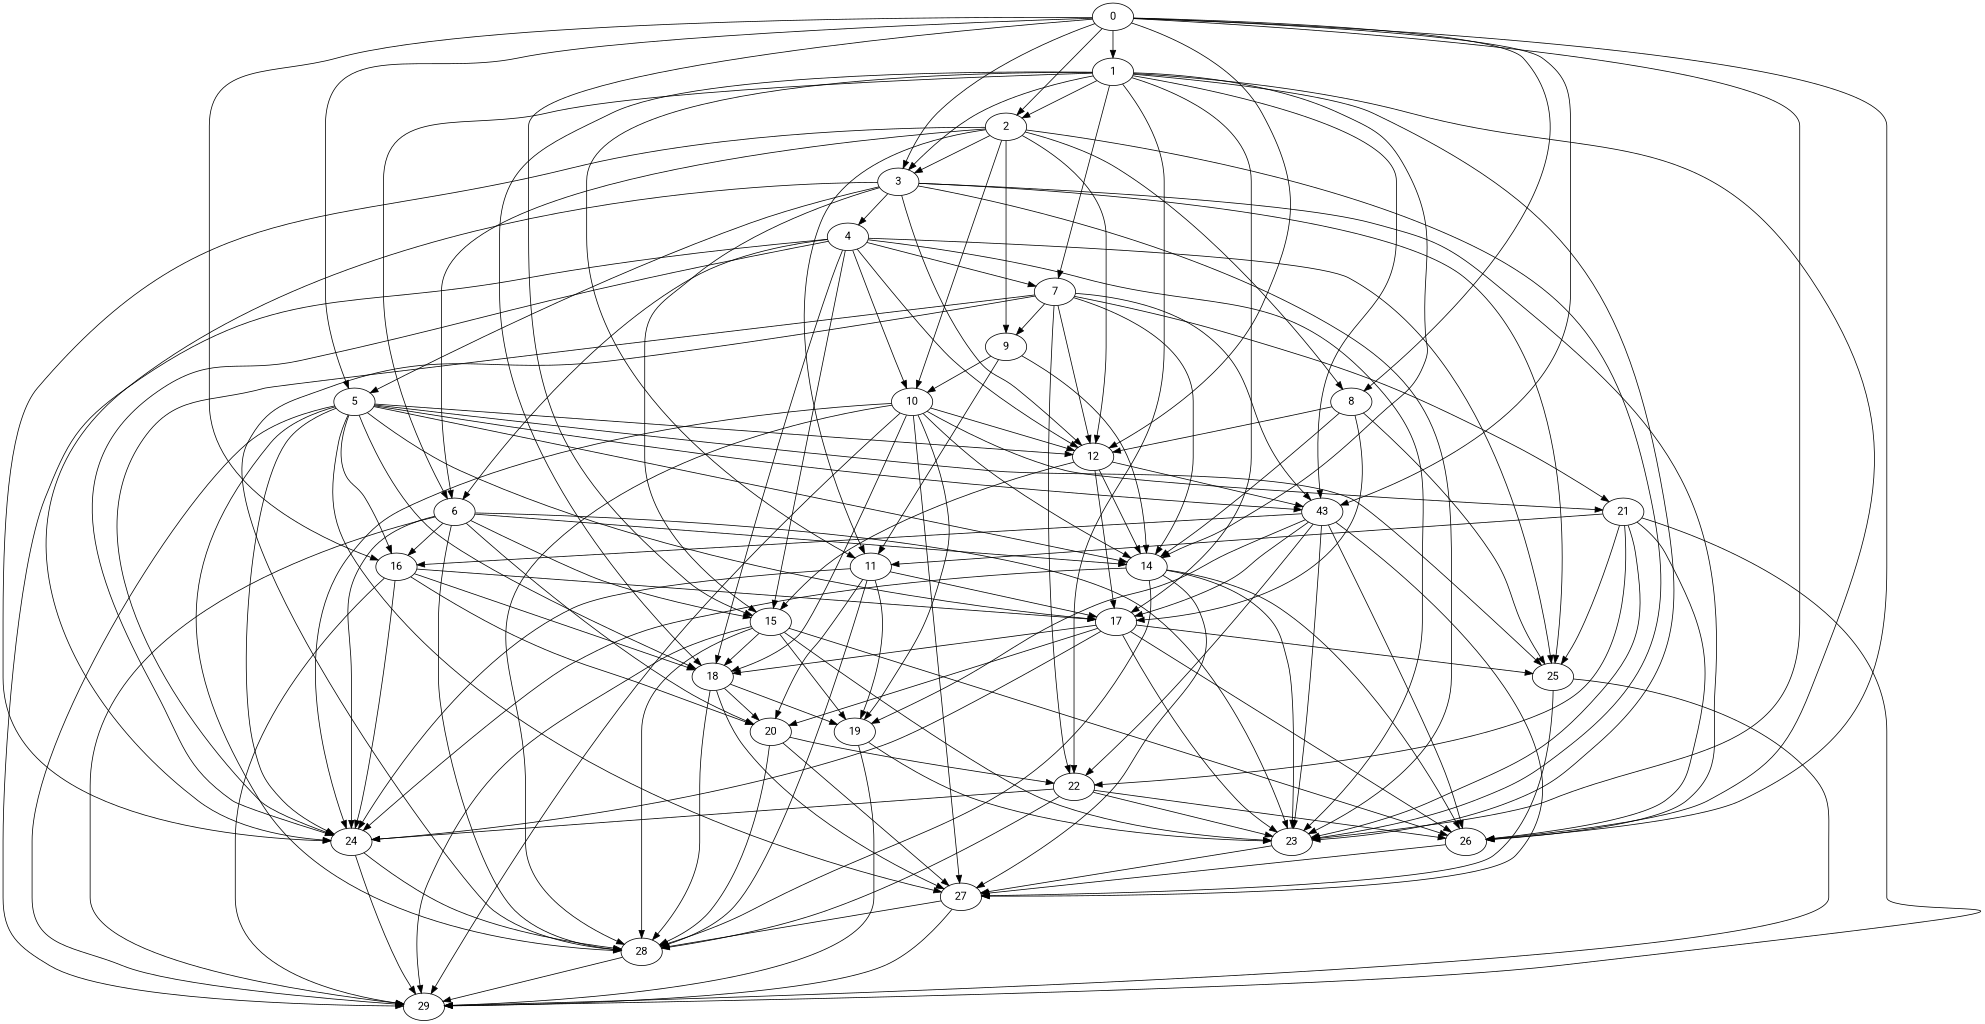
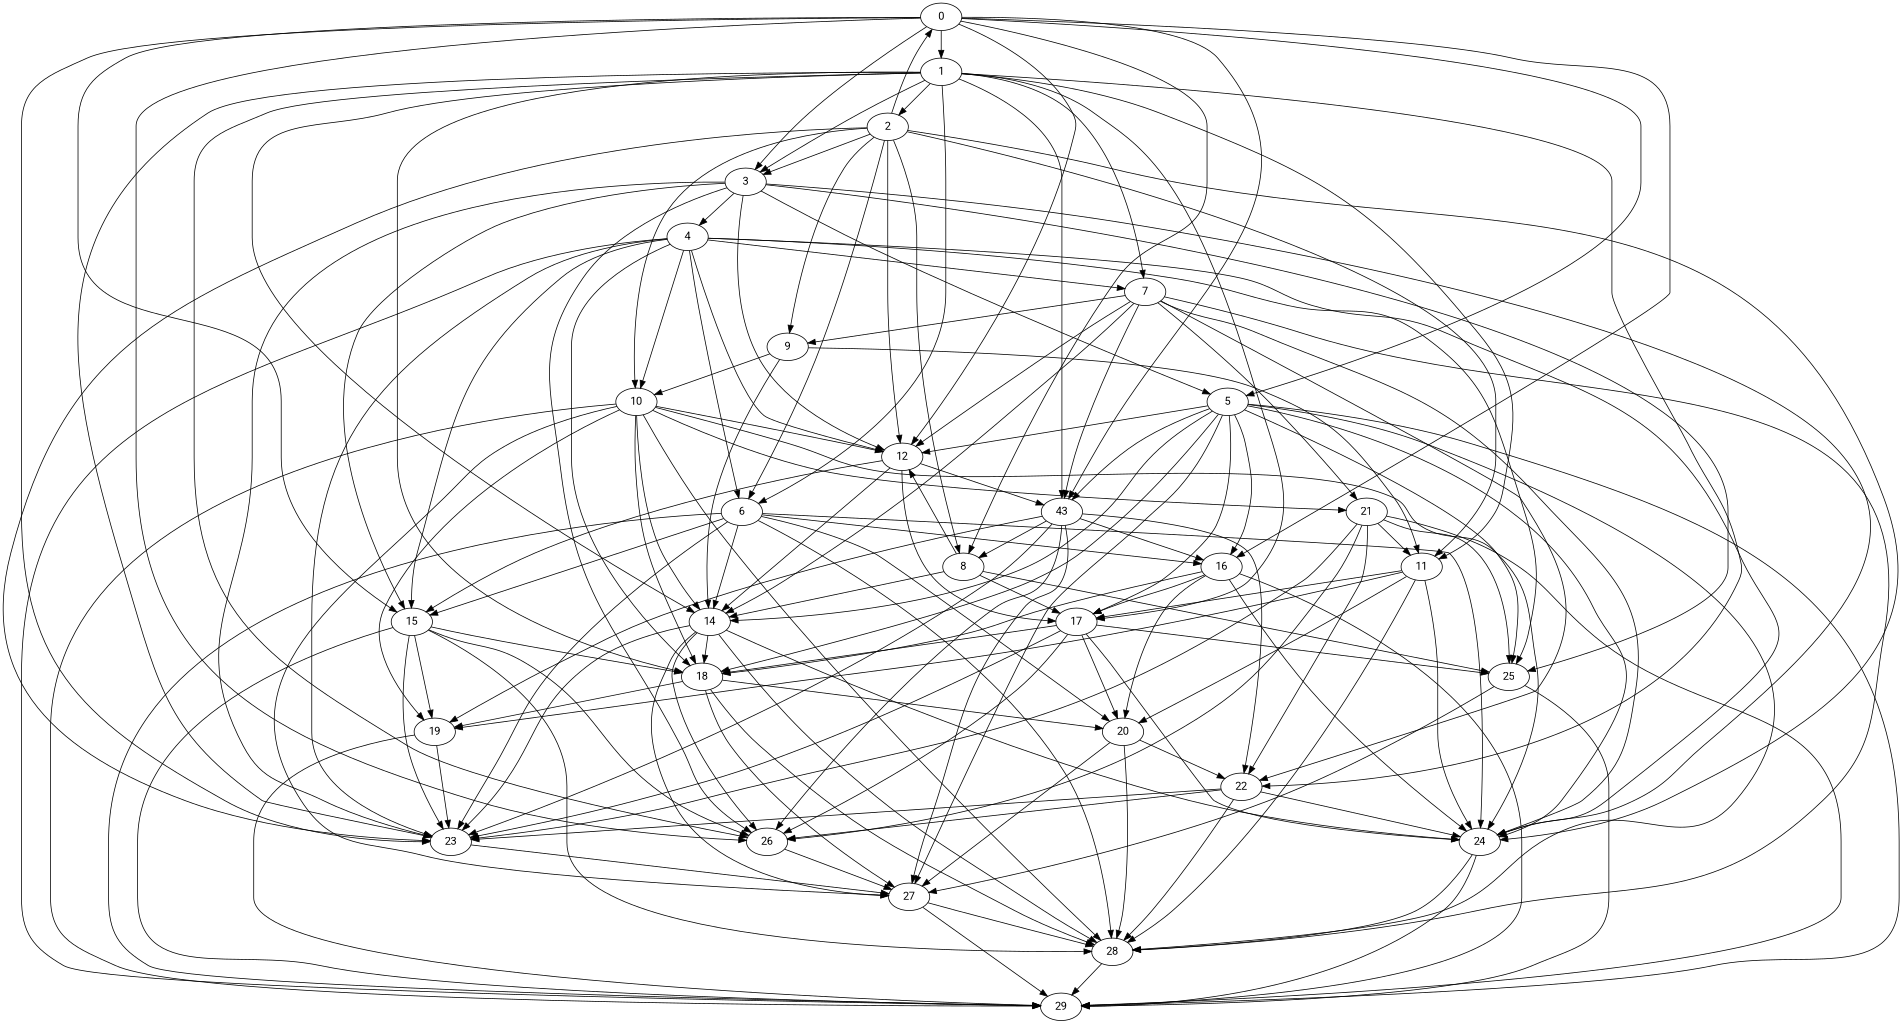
edge "0" -> "2": reversed
edge "43" -> "17": now "43" -> "8"
edge "14" -> "18": added
